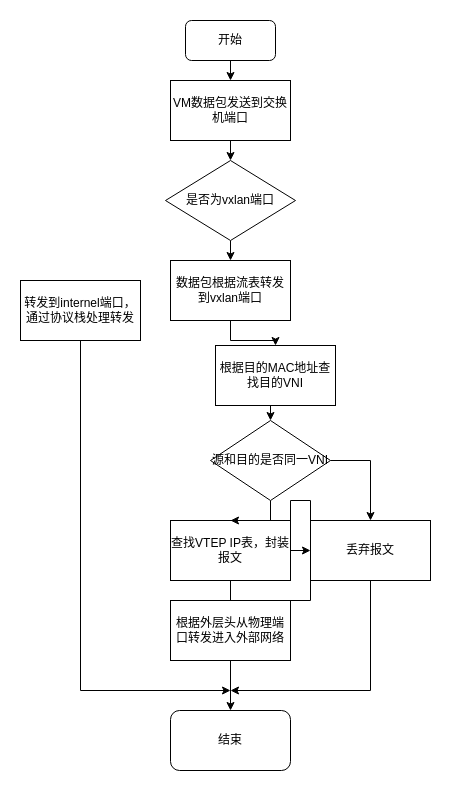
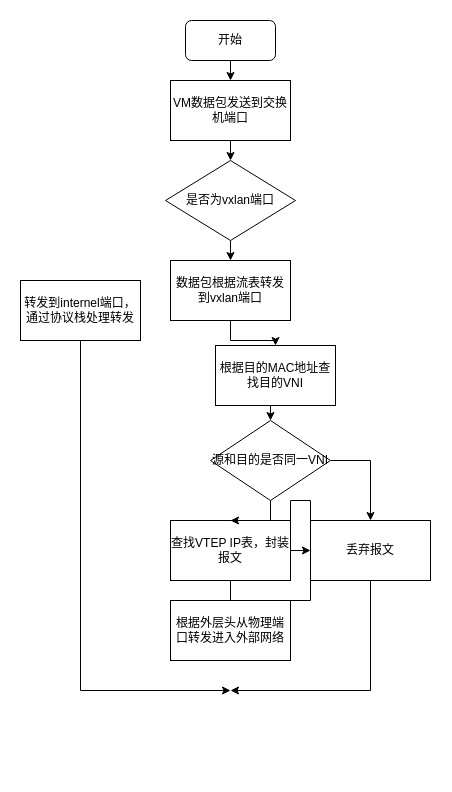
edge "根据外层头从物理端口转发进入外部网络" -> "结束": removed
node "结束": removed
